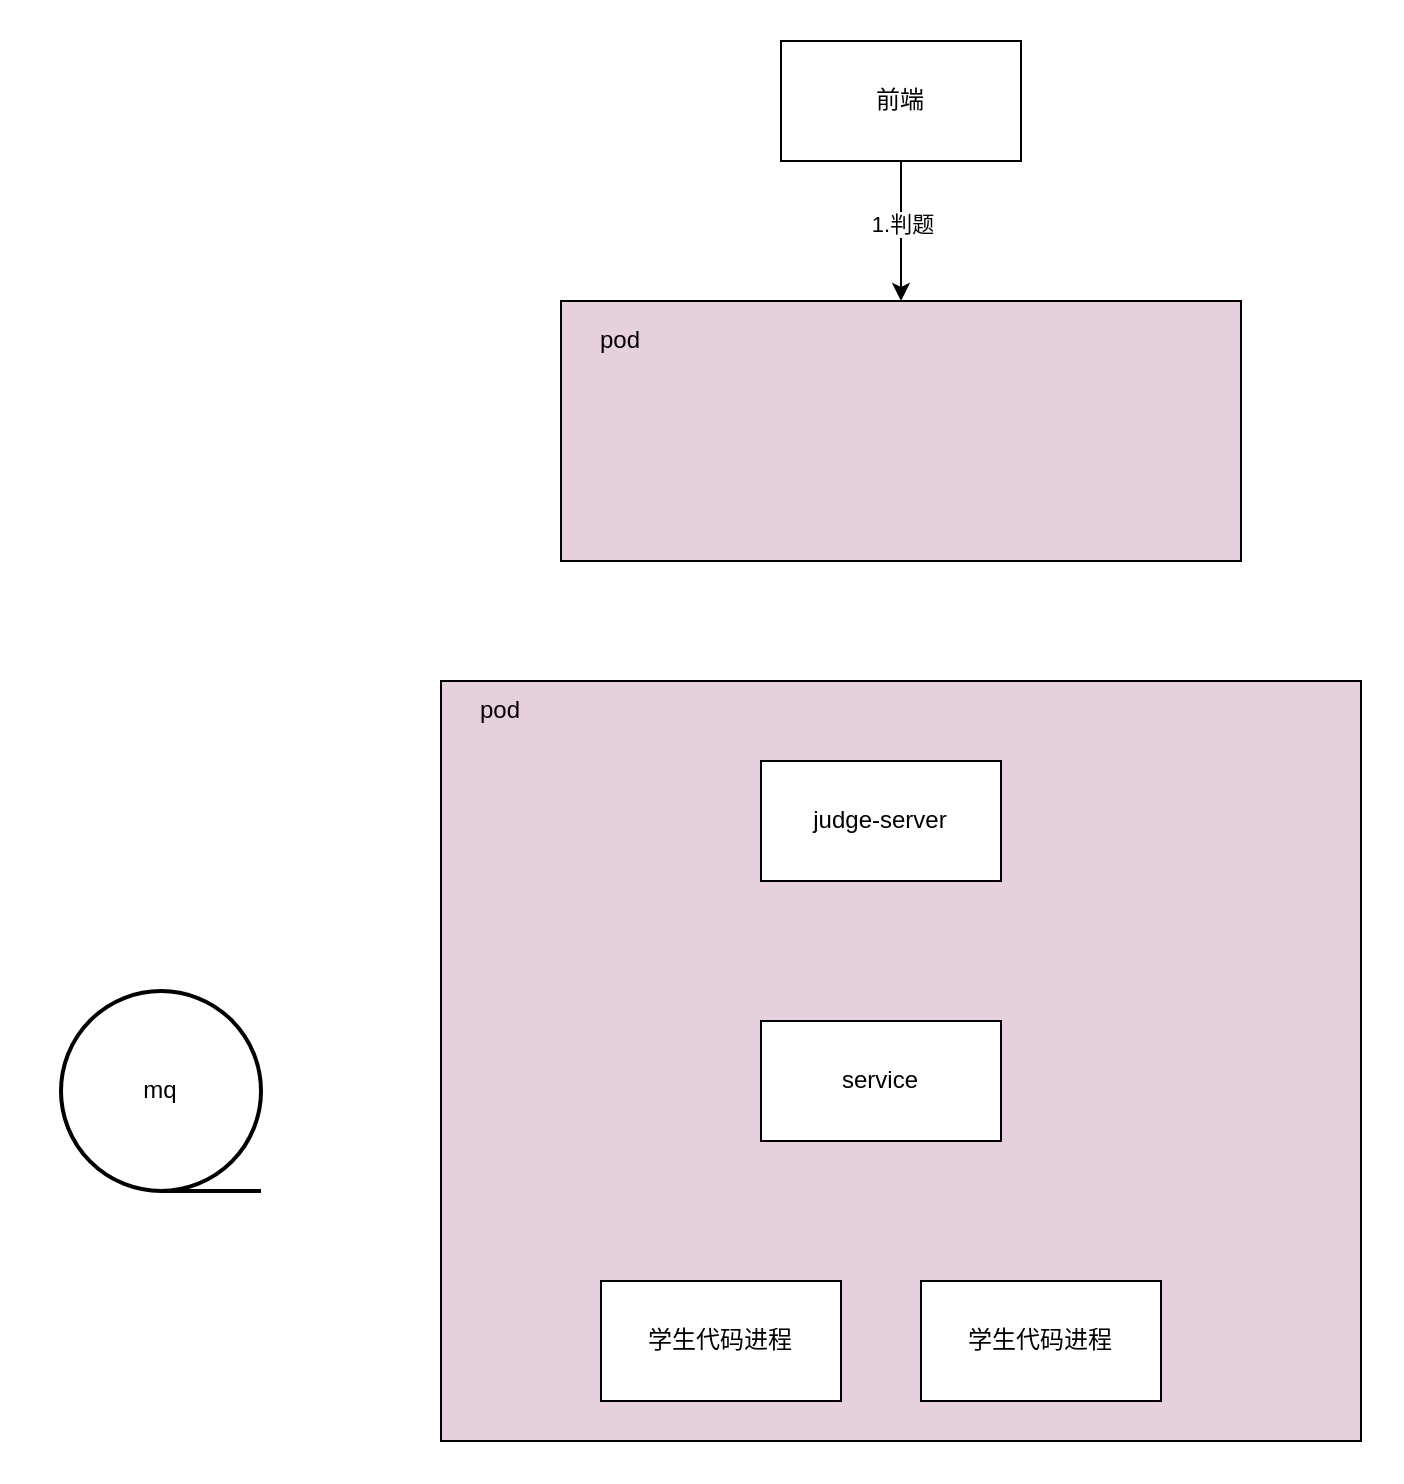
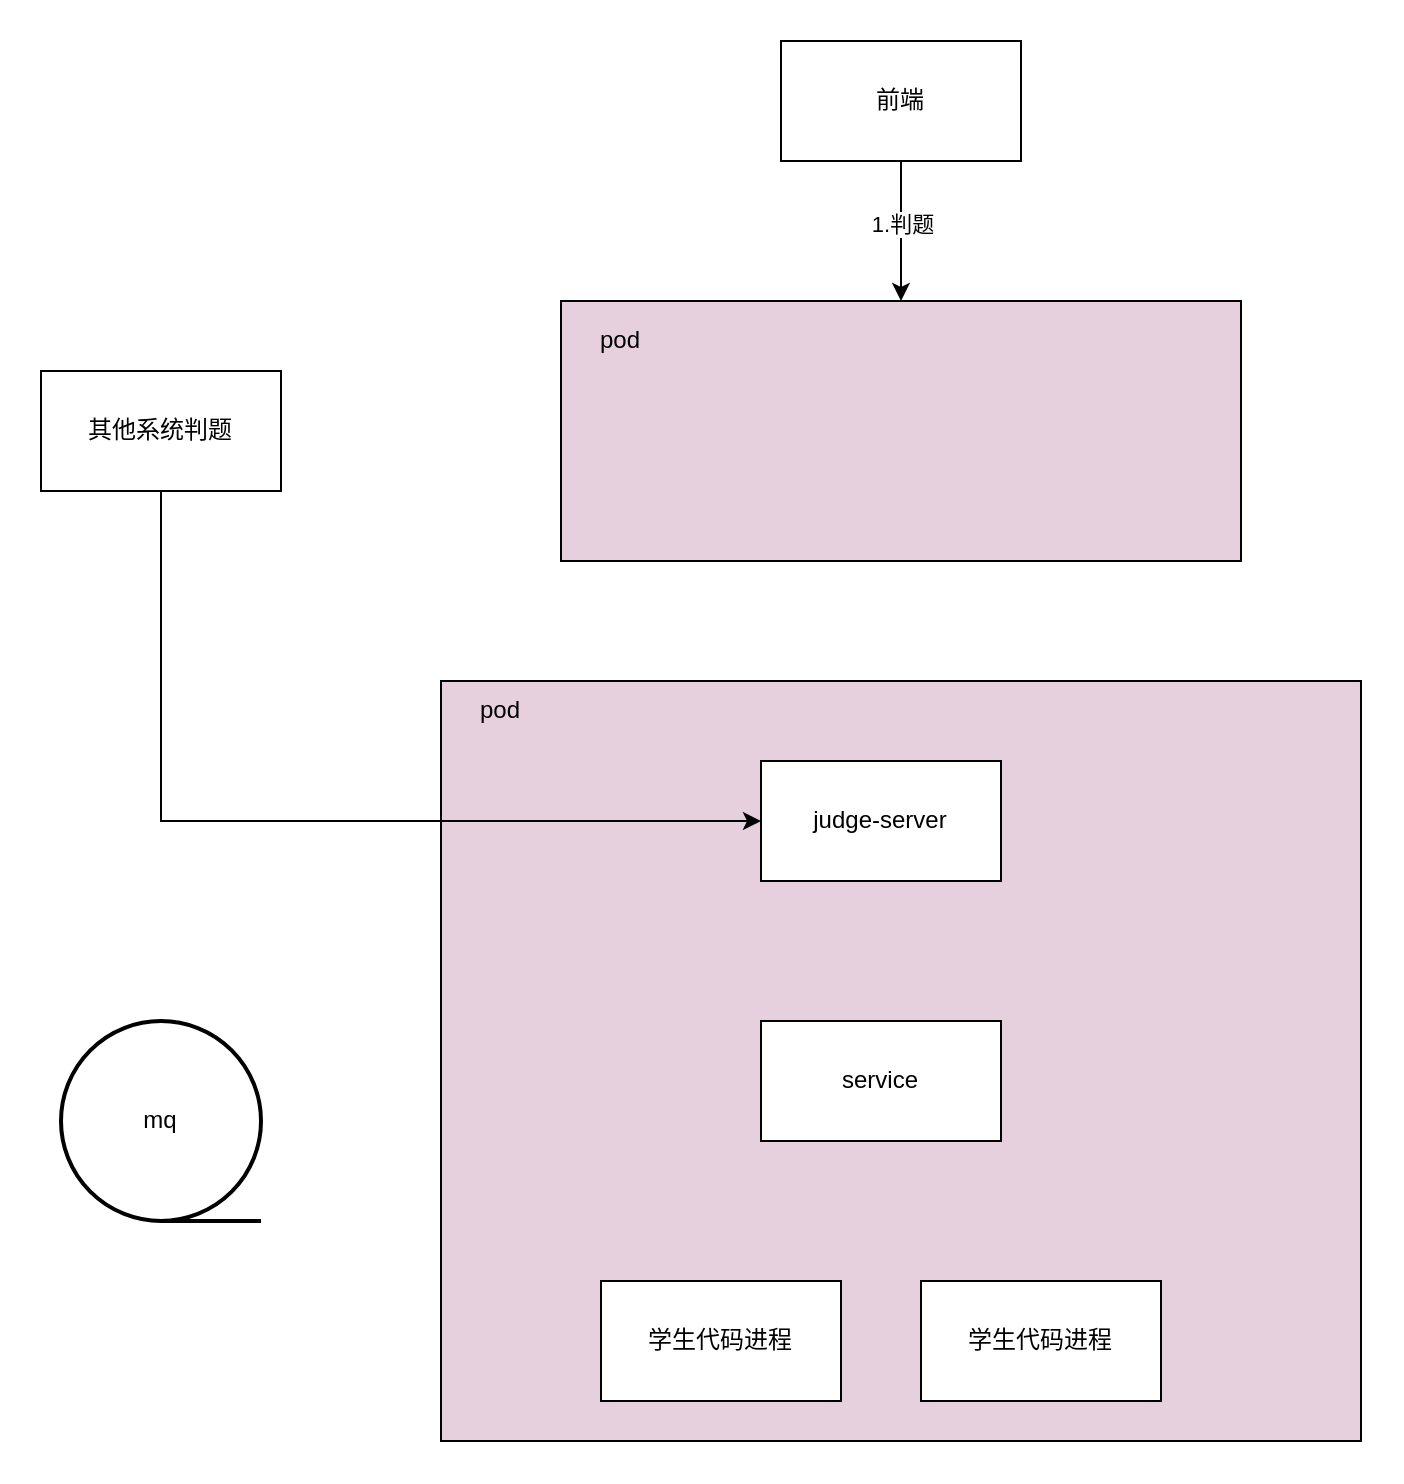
node "其他系统判题": added
edge "其他系统判题" -> "judge-server": added
node "mq": moved (161, 1091) -> (161, 1121)
